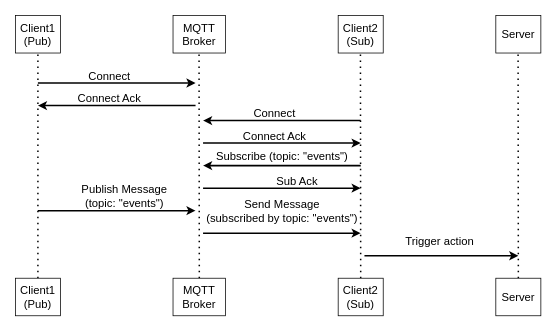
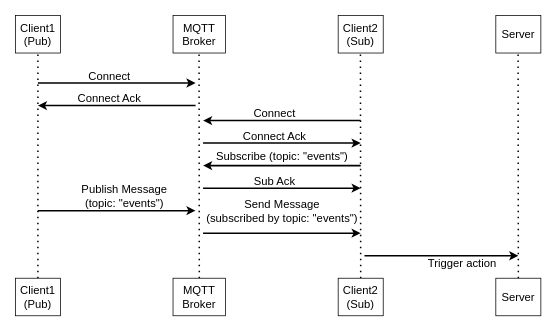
node "Sub Ack": moved (297, 180) -> (274, 180)
node "Trigger action": moved (439, 240) -> (462, 263)
